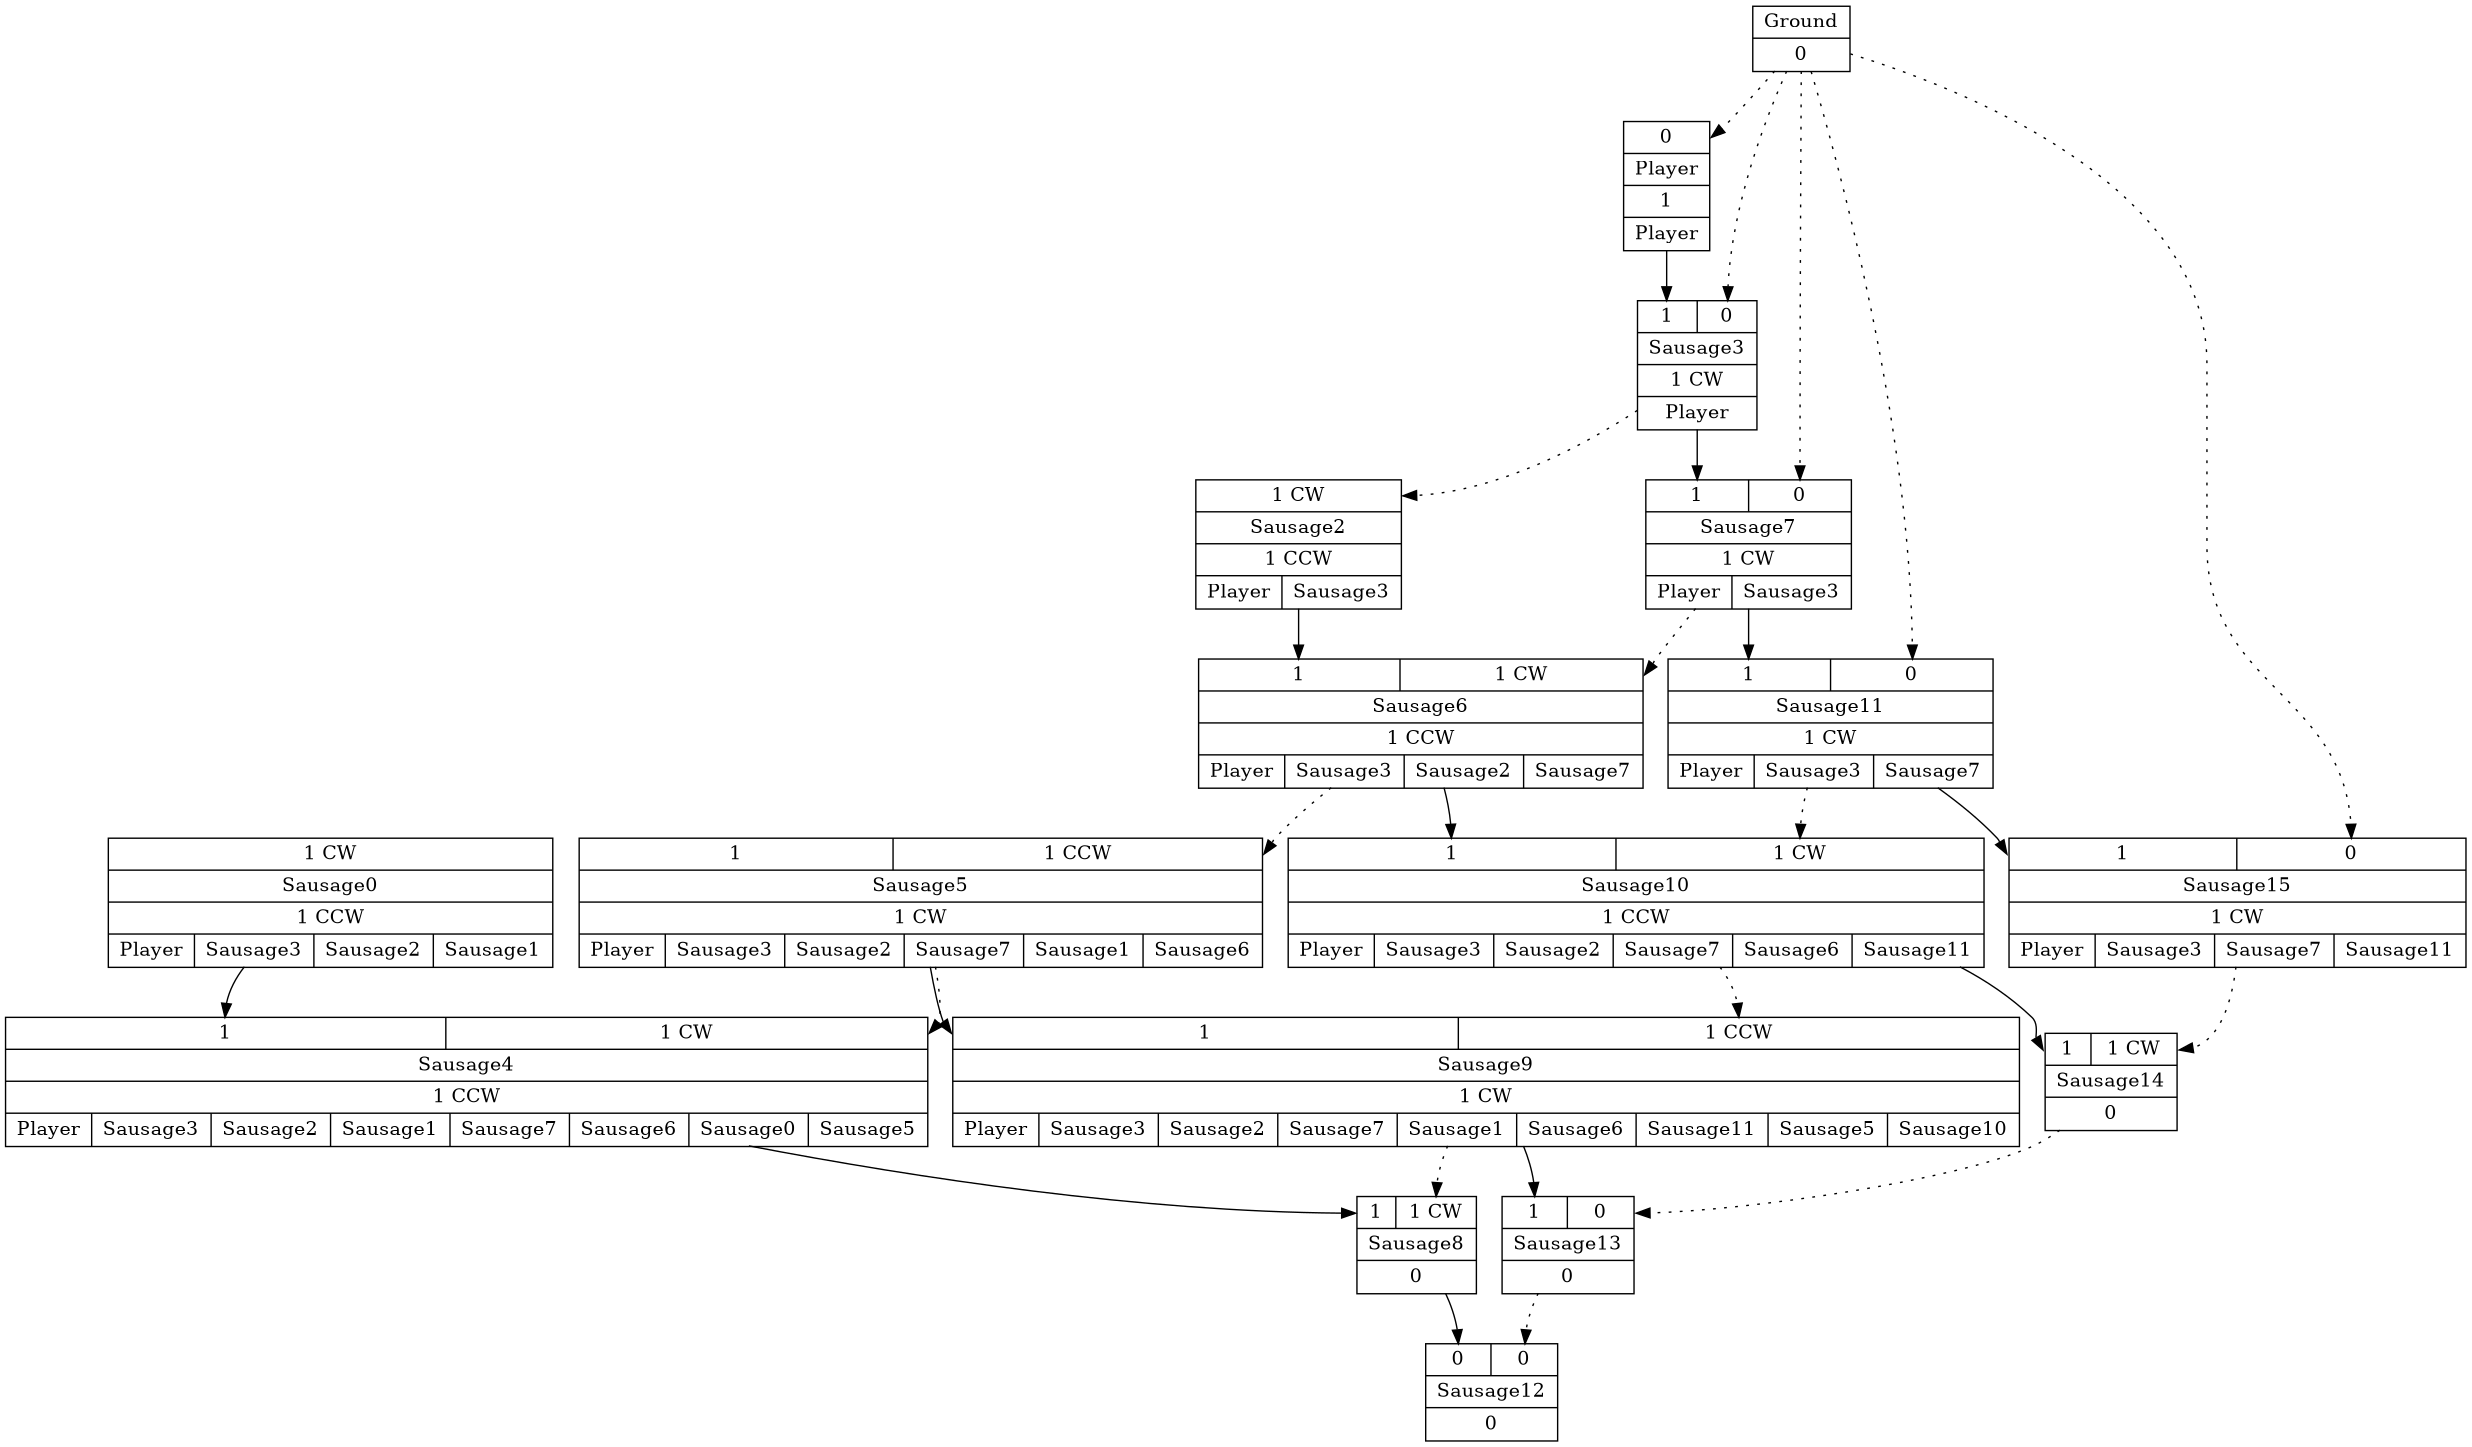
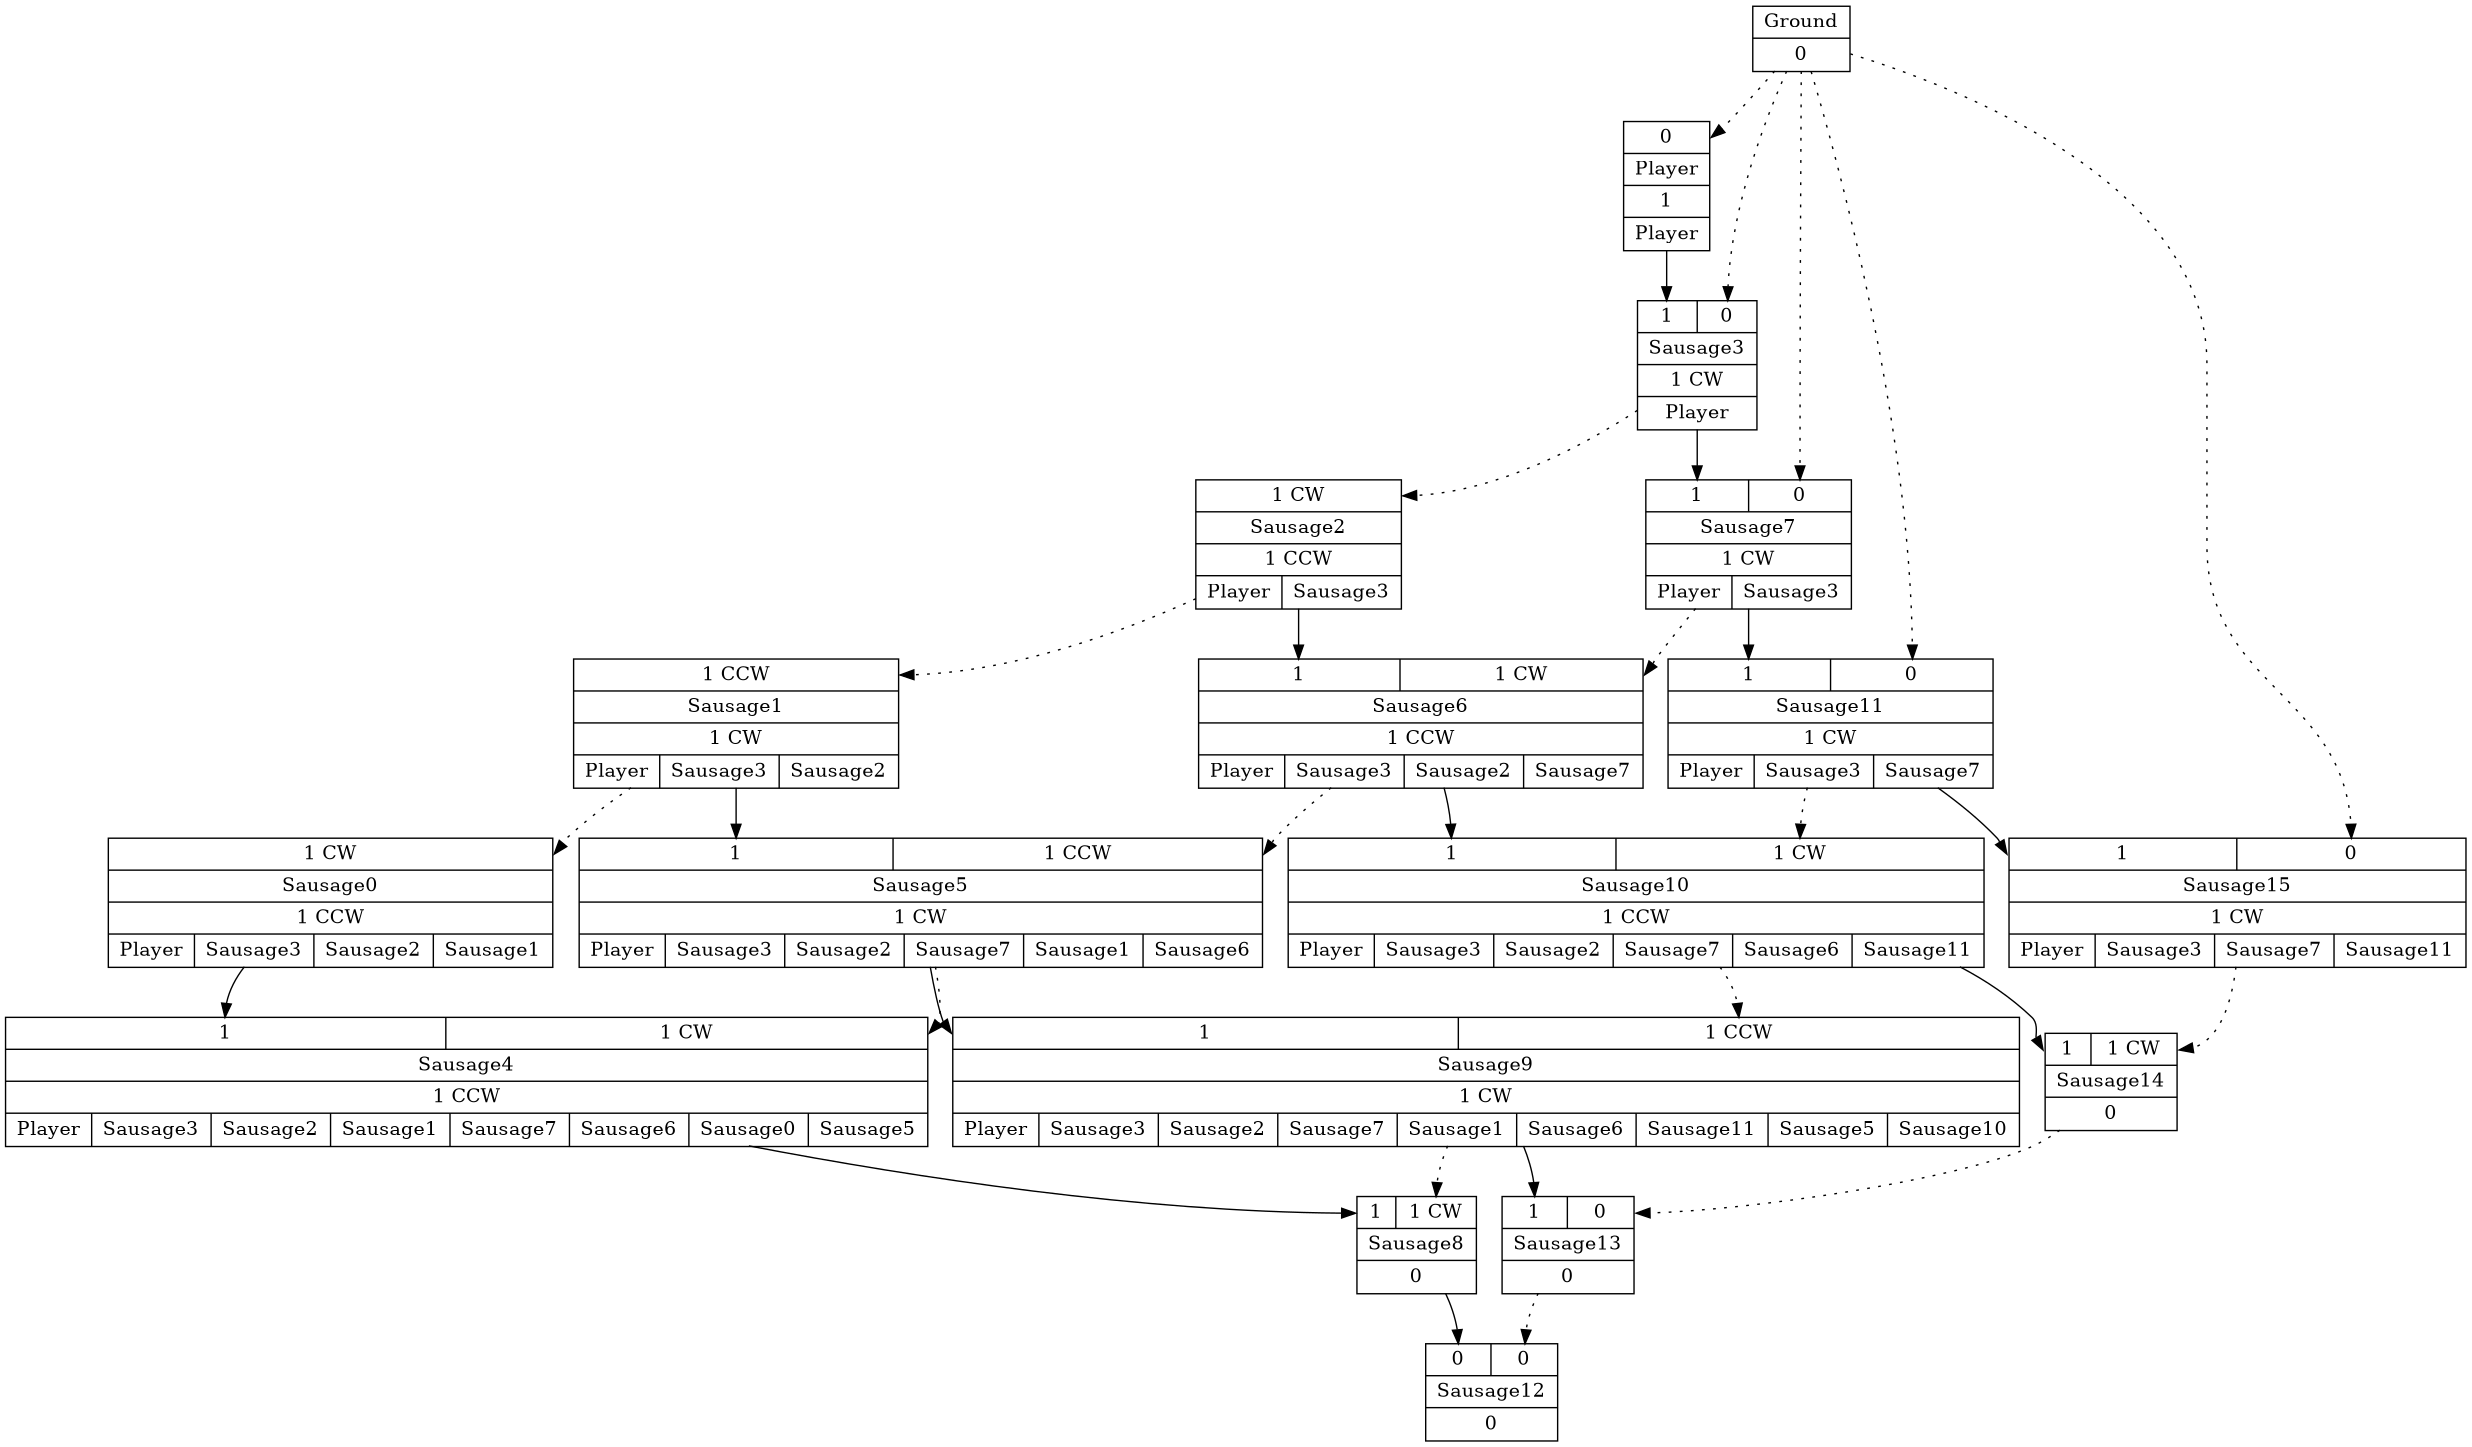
node "1 CCW": added
